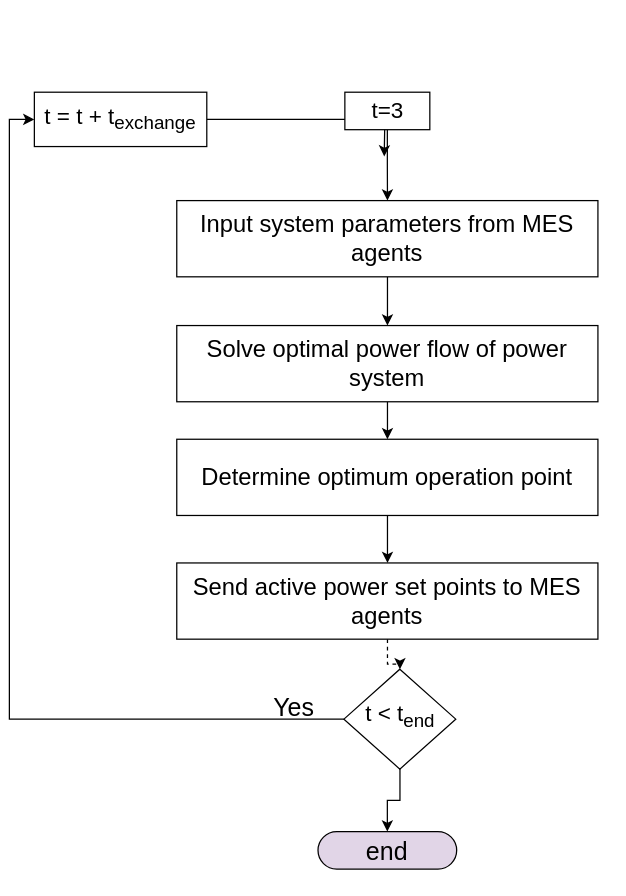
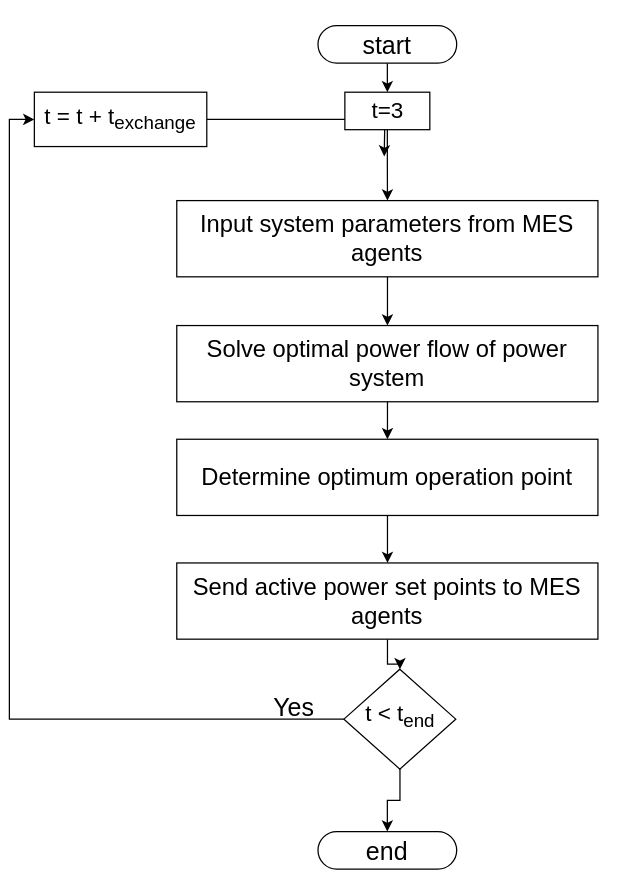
node "start": added
edge "start" -> "t=3": added
edge "Send active power set points to MES agents" -> "t < tend": style dashed -> solid
node "end": fillcolor #e1d5e7 -> #ffffff
